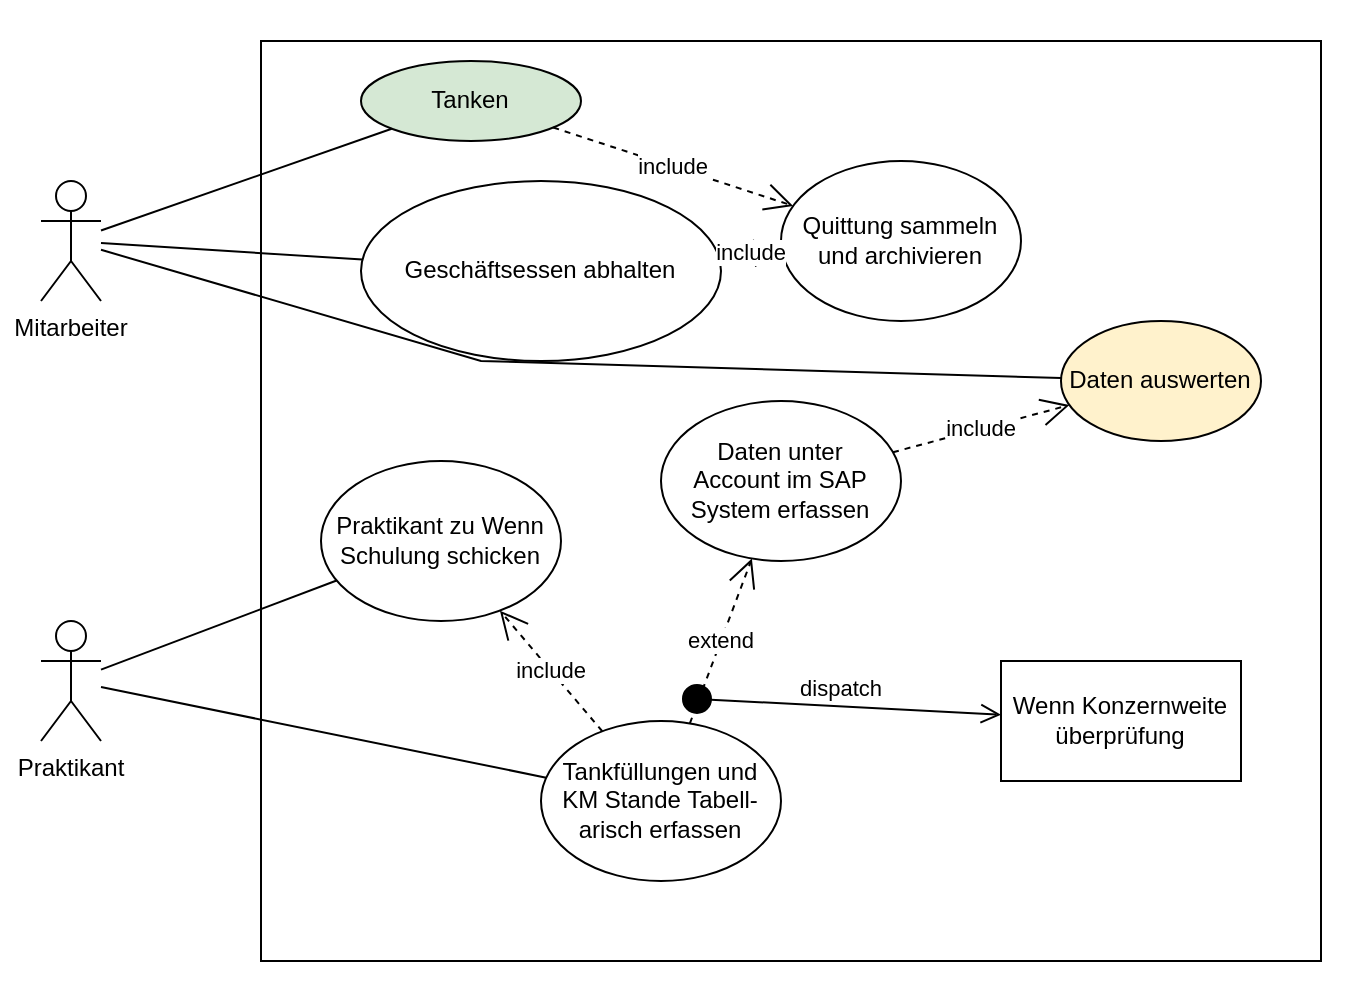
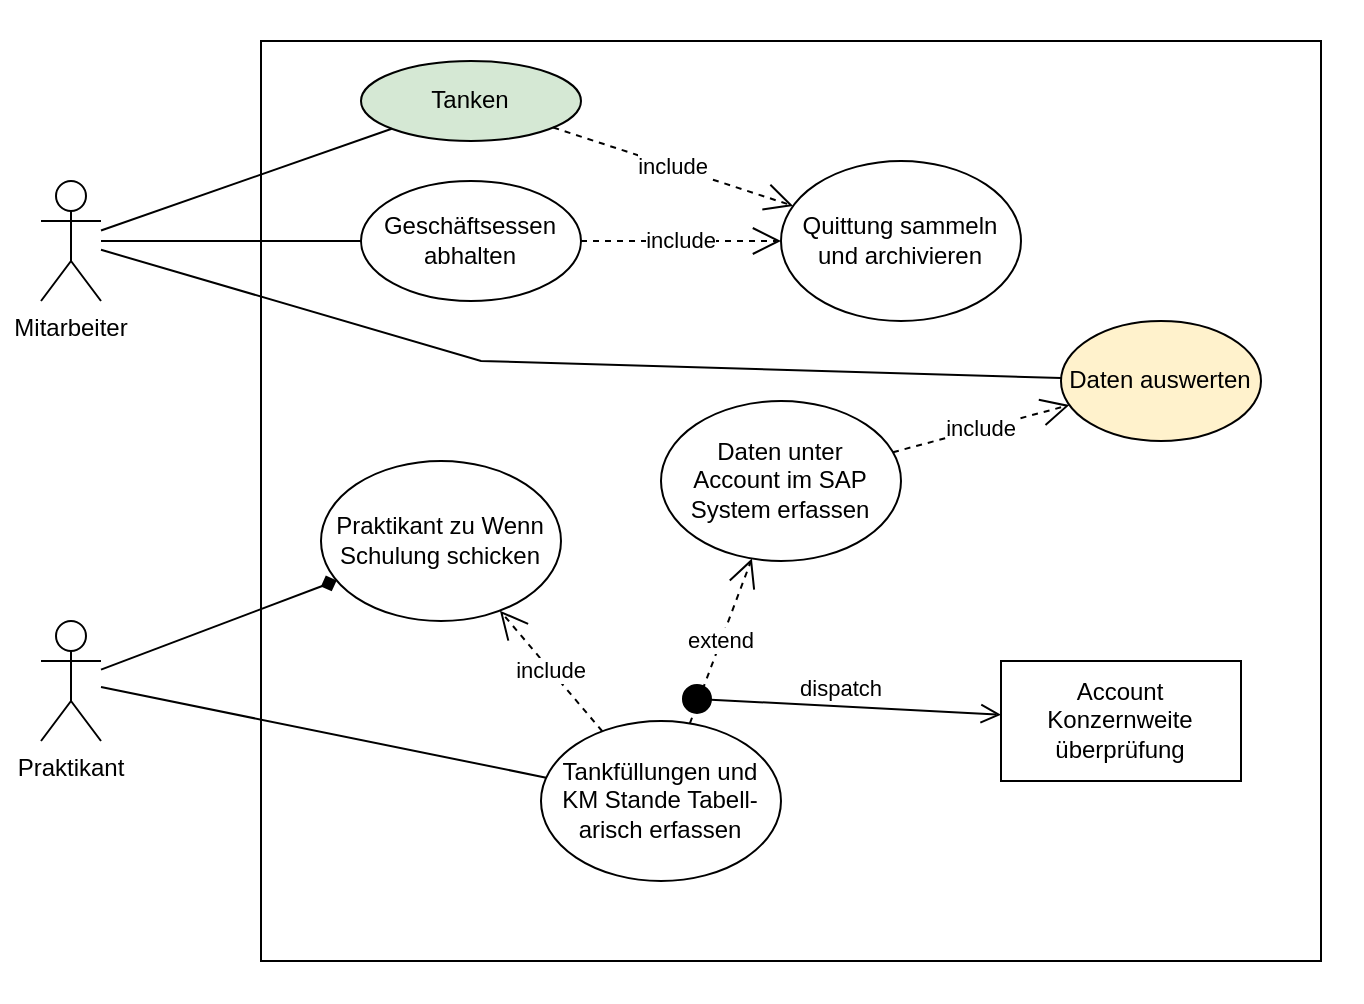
node "Geschäftsessen abhalten": size 360x180 -> 220x120
edge "Praktikant zu Wenn Schulung schicken" -- "Praktikant": arrowhead none -> diamond
node "Wenn Konzernweite überprüfung": label "Wenn Konzernweite überprüfung" -> "Account Konzernweite überprüfung"
